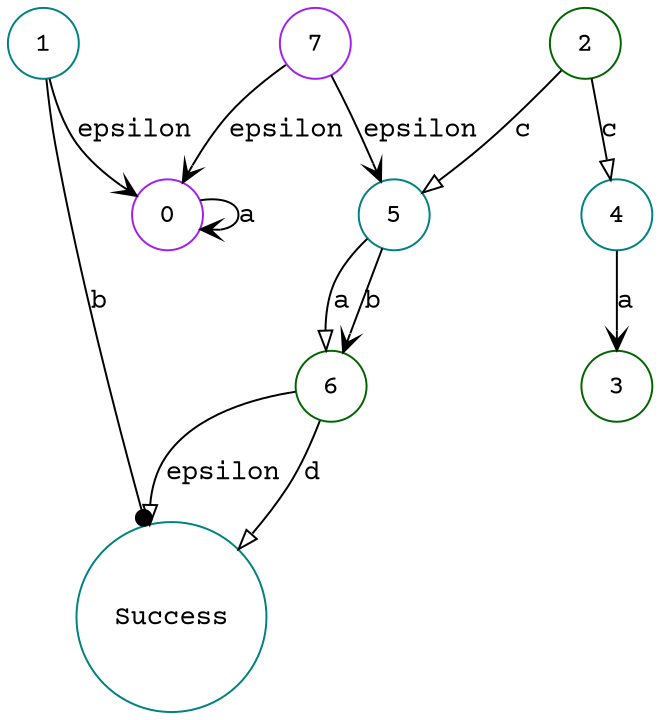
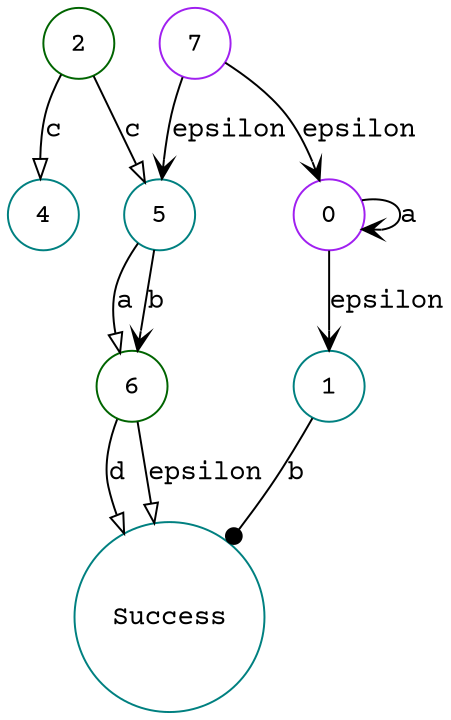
edge "1" -> "0": reversed
node "3": removed
